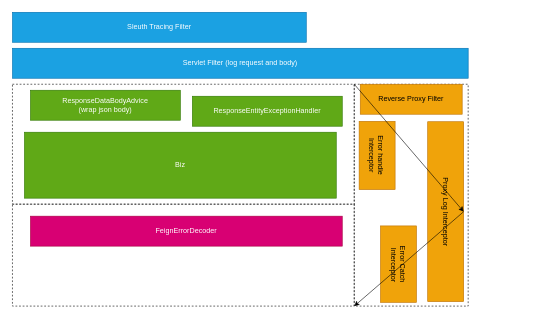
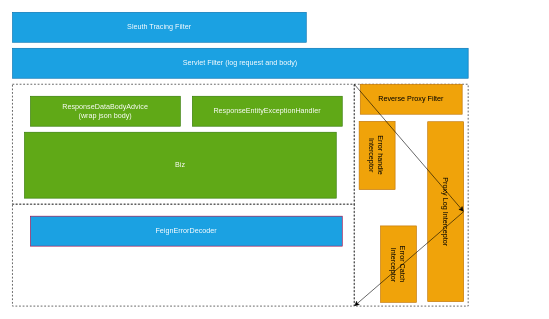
node "ResponseDataBodyAdvice (wrap json body)": moved (105, 105) -> (105, 111)
node "FeignErrorDecoder": fillcolor #d80073 -> #1ba1e2
